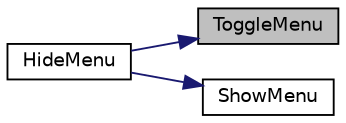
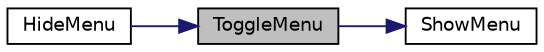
edge "HideMenu" -> "ShowMenu": now "ToggleMenu" -> "ShowMenu"
